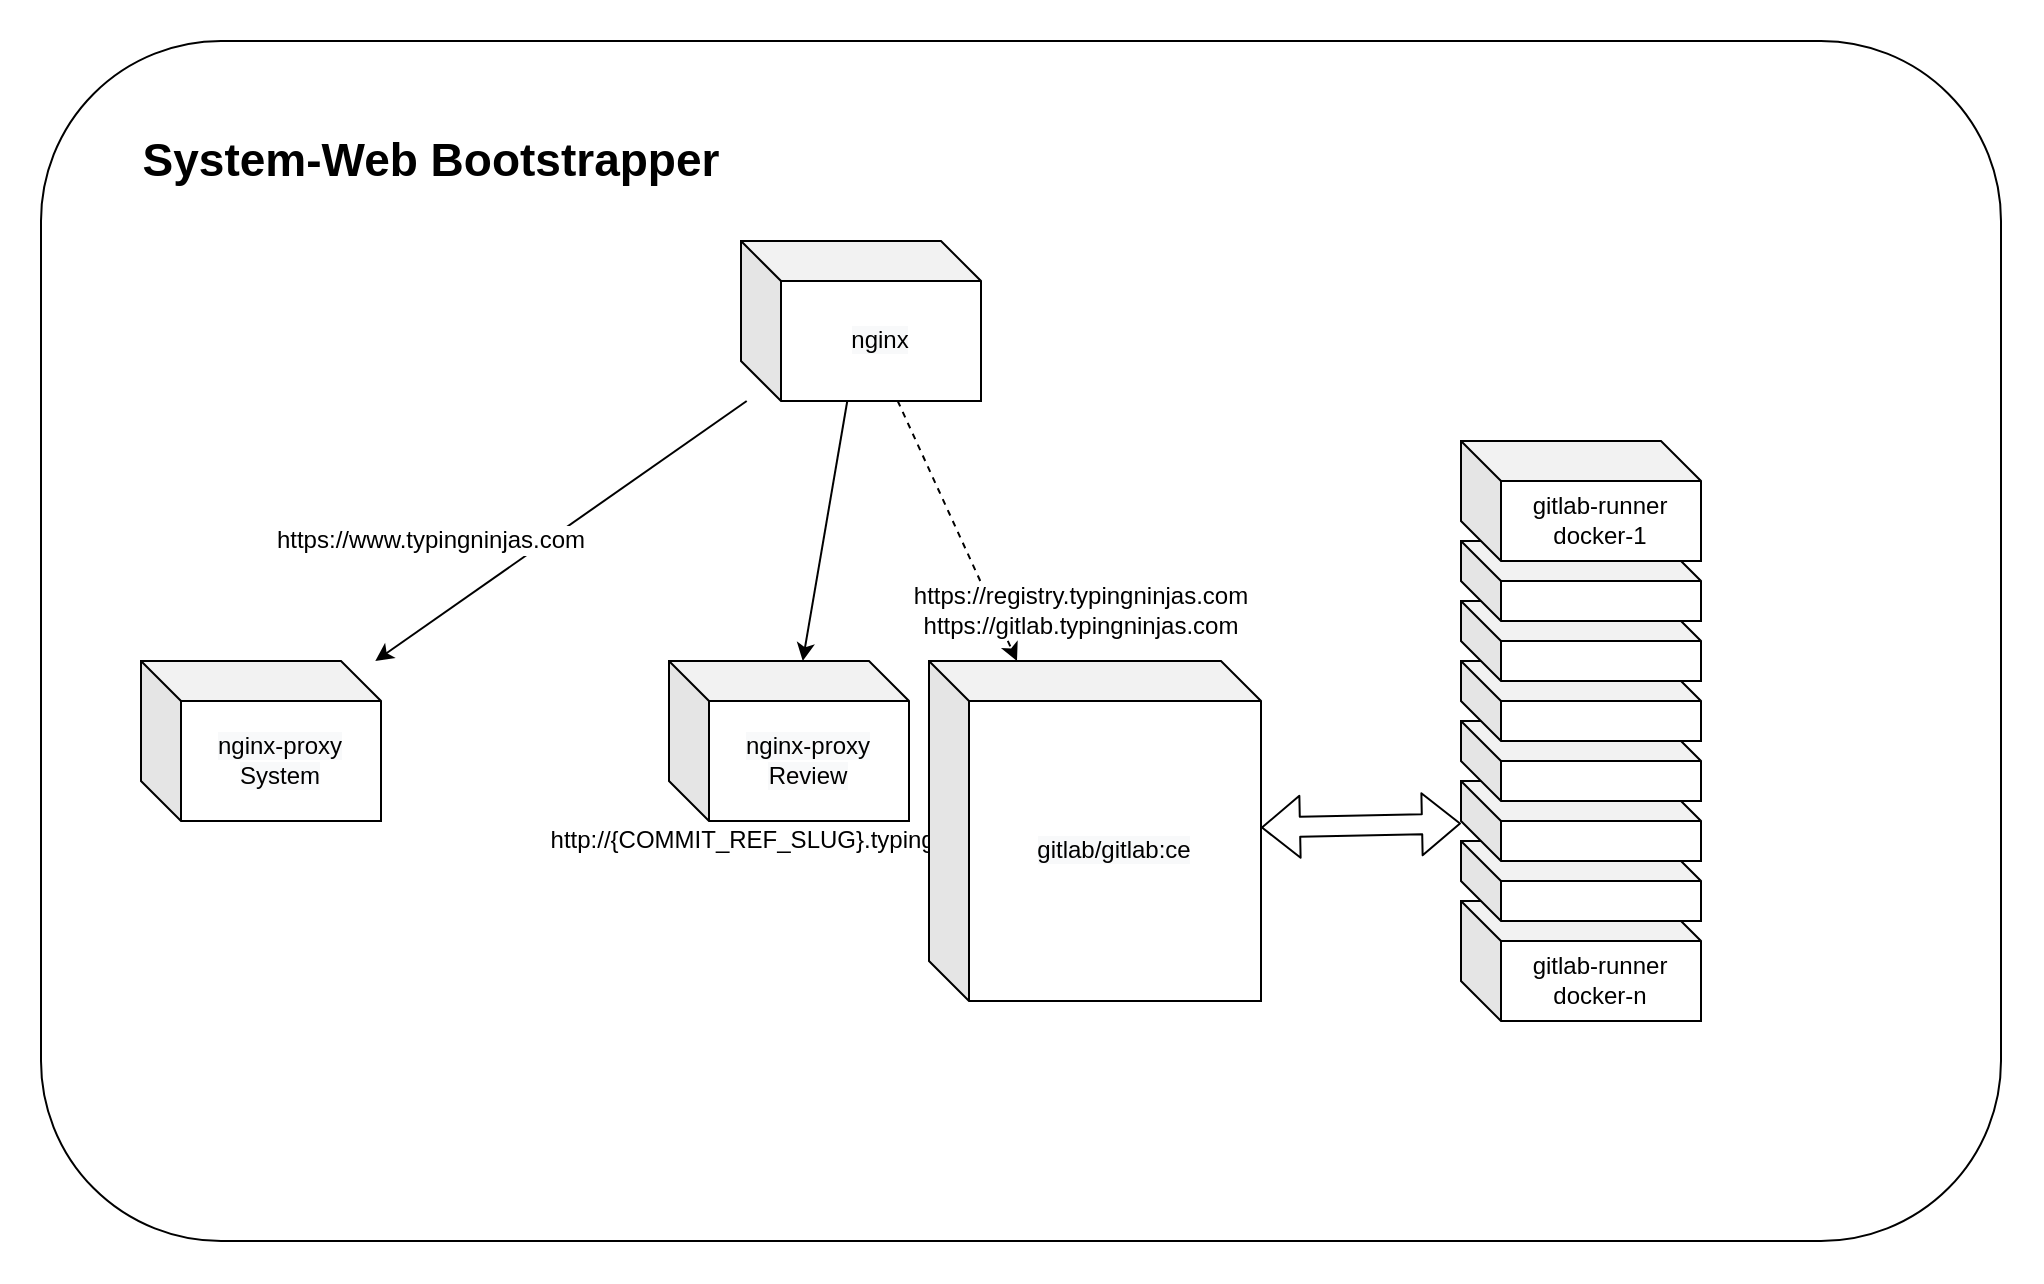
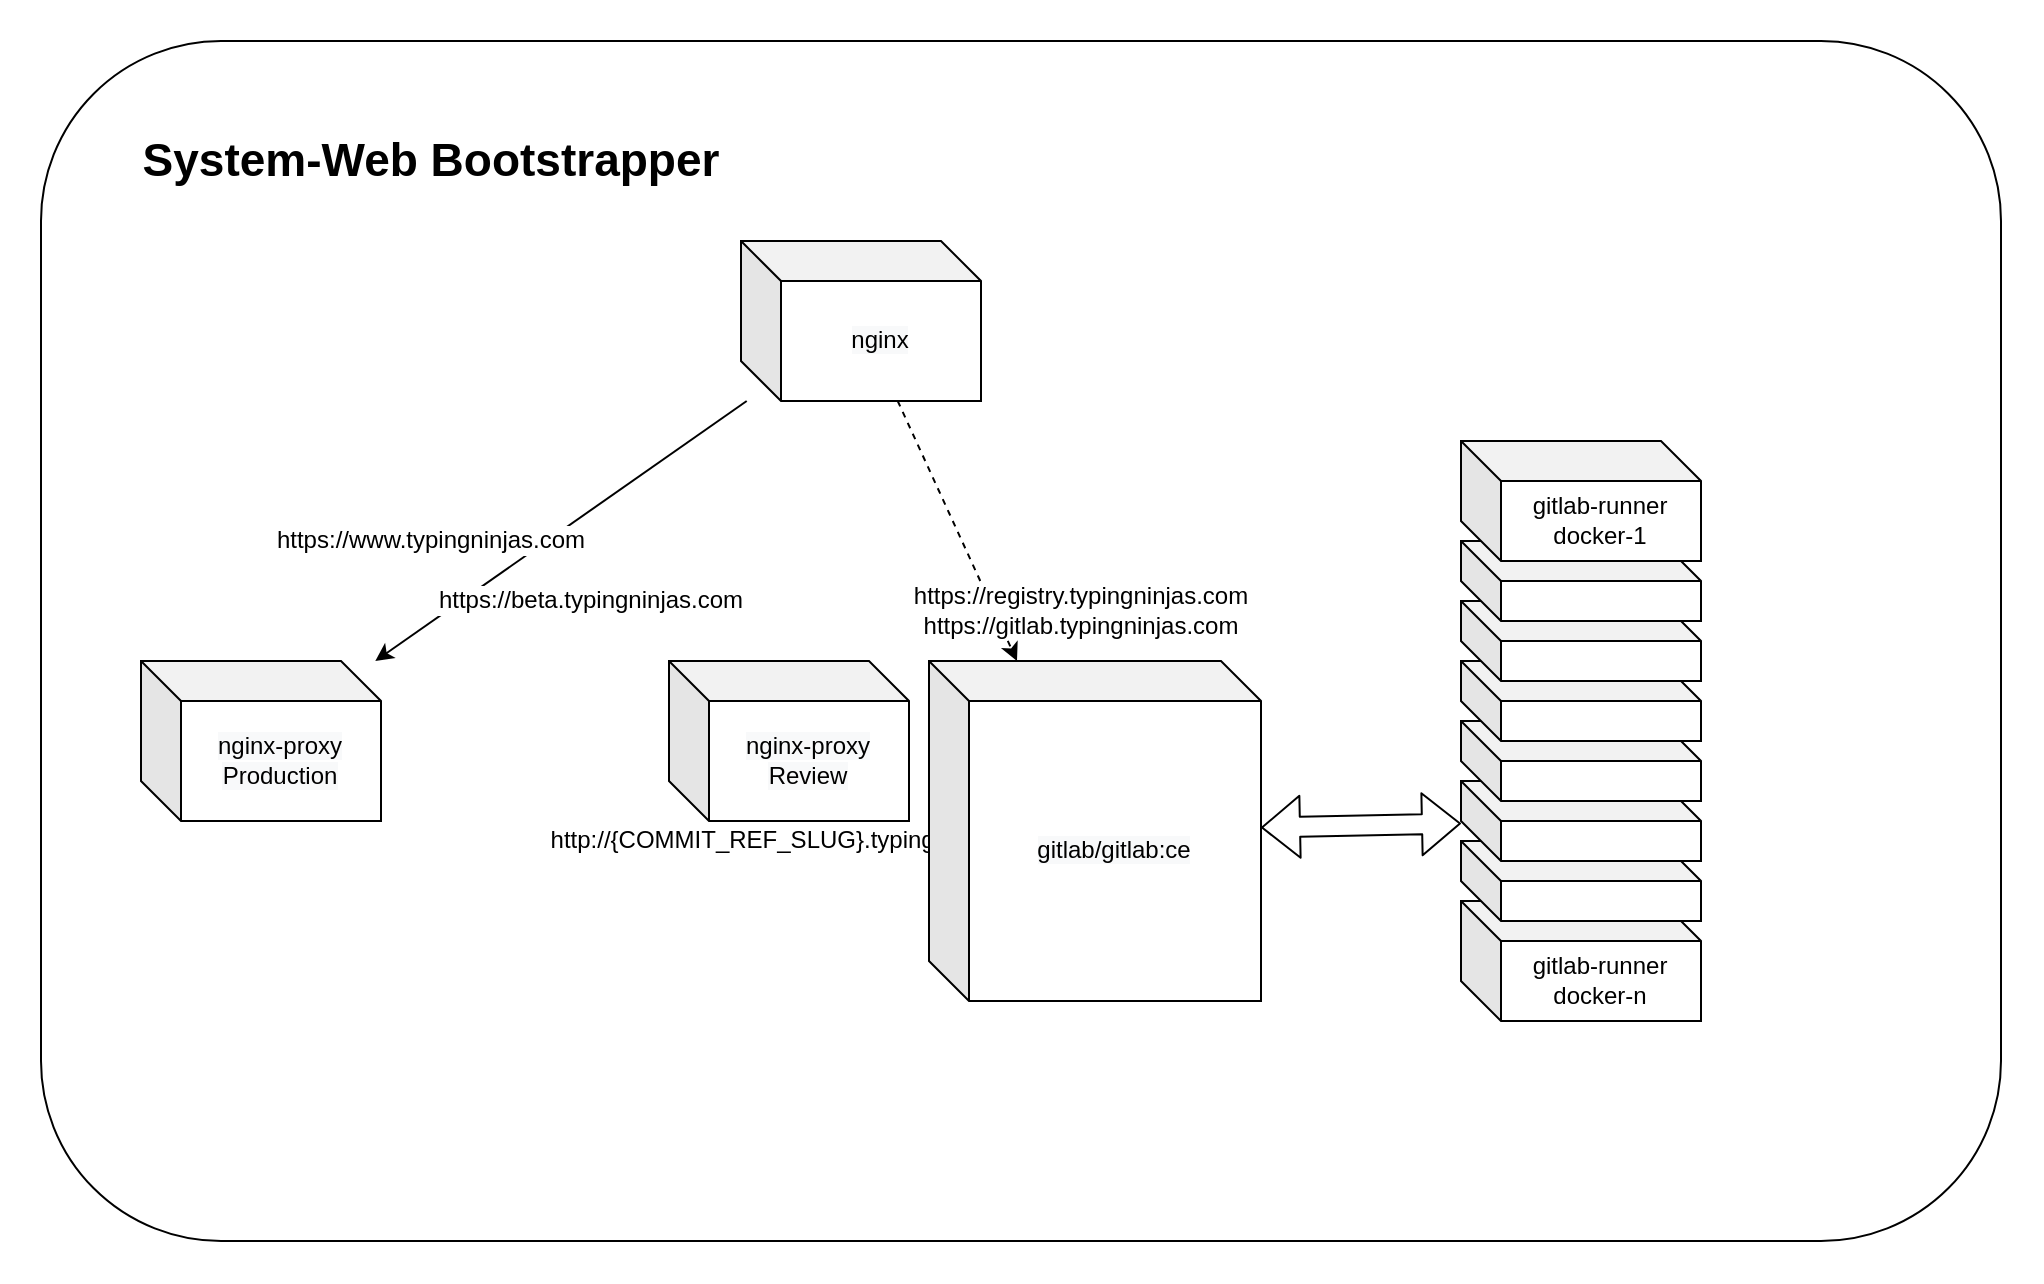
edge "nginx" -> "nginx-proxyReview": removed
node "https://beta.typingninjas.com": added
node "nginx-proxySystem": label "nginx-proxySystem" -> "nginx-proxyProduction"
